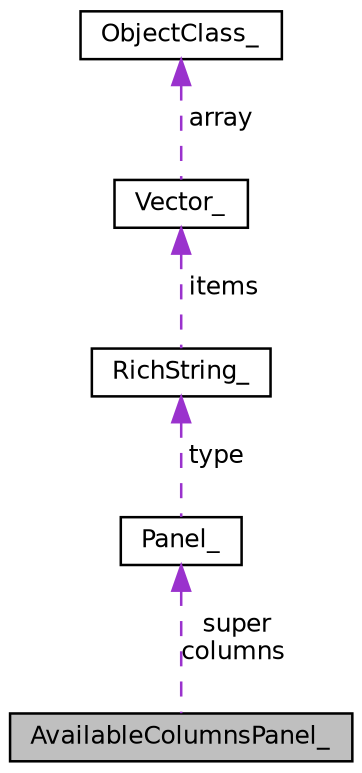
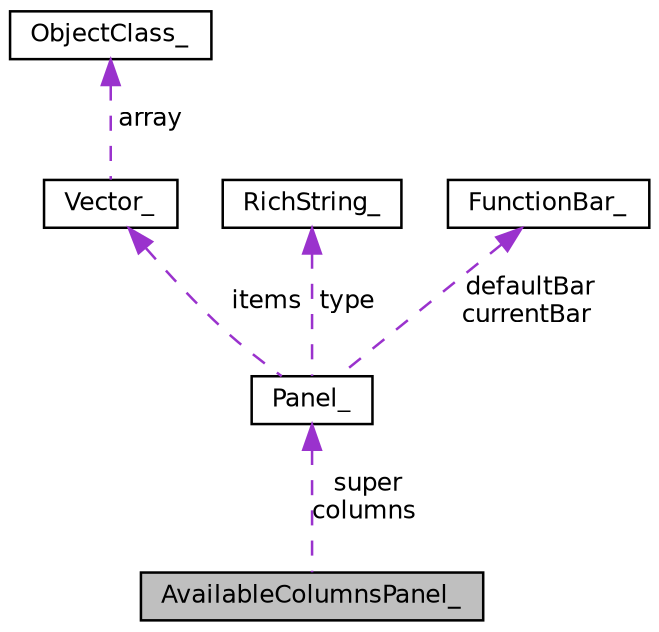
node "FunctionBar_": added
edge "RichString_" -> "Vector_": now "Panel_" -> "Vector_"
